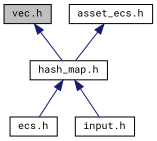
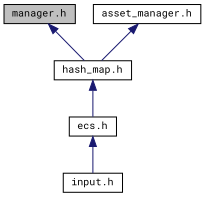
node "vec.h": label "vec.h" -> "manager.h"
node "asset_ecs.h": label "asset_ecs.h" -> "asset_manager.h"
edge "input.h" -> "hash_map.h": now "input.h" -> "ecs.h"
